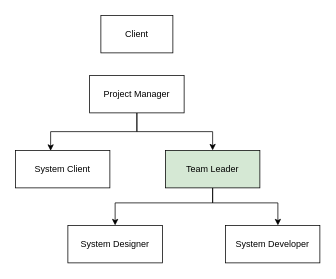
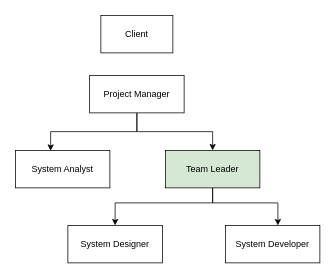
node "System Client": label "System Client" -> "System Analyst"
